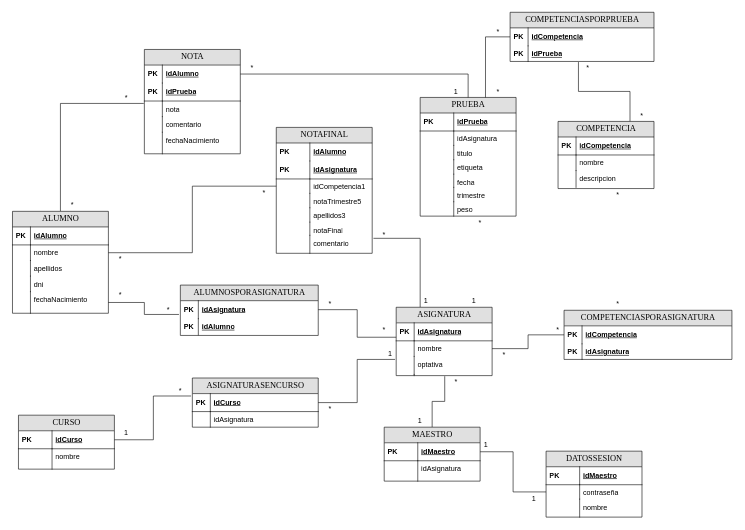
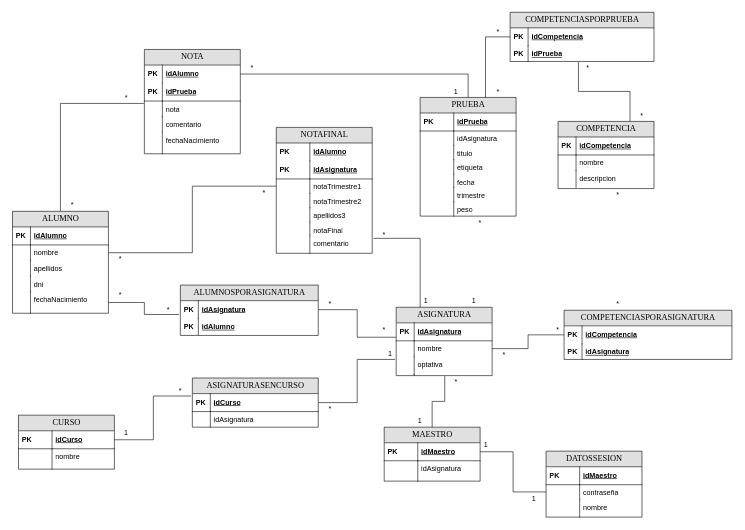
node "idCompetencia1": label "idCompetencia1" -> "notaTrimestre1"
node "notaTrimestre5": label "notaTrimestre5" -> "notaTrimestre2"
